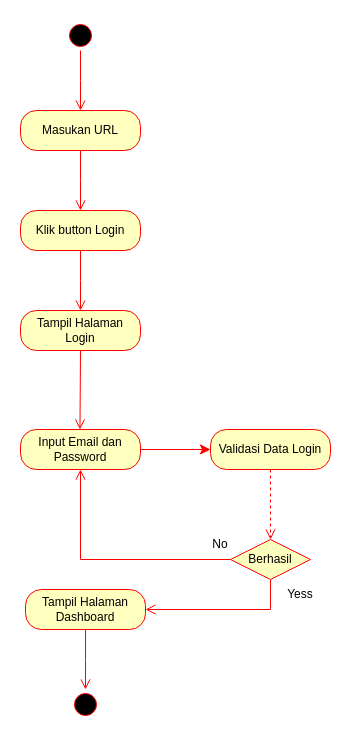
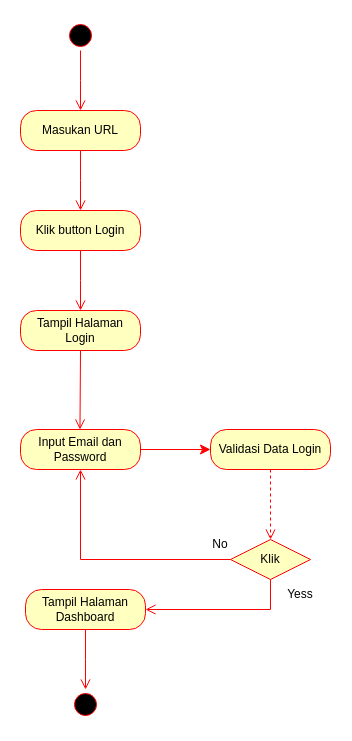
node "Berhasil": label "Berhasil" -> "Klik"
